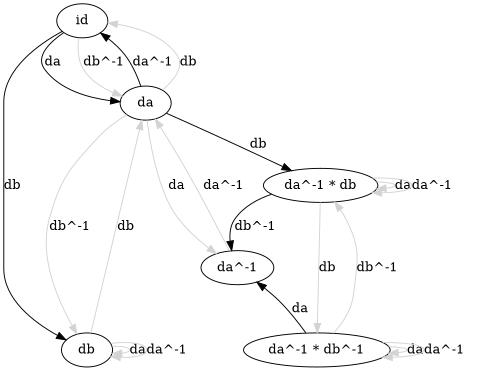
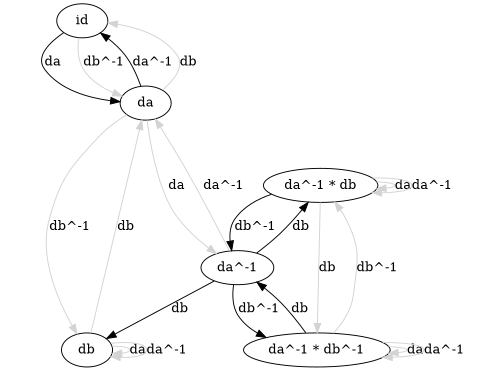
edge "da" -> "da^-1 * db": now "da^-1" -> "da^-1 * db"
edge "id" -> "db": now "da^-1" -> "db"
edge "da^-1 * db^-1" -> "da^-1": label "da" -> "db"
edge "da^-1" -> "da^-1 * db^-1": added, label "db^-1"
